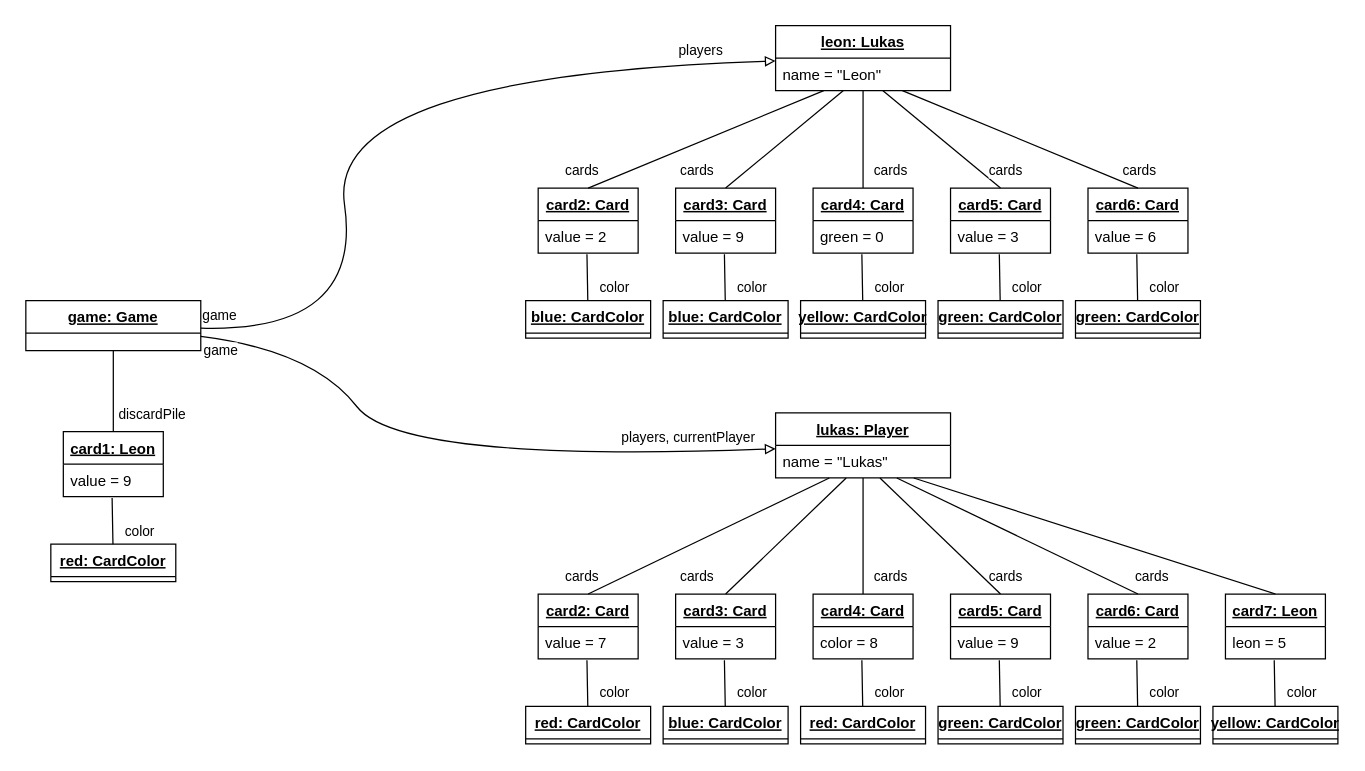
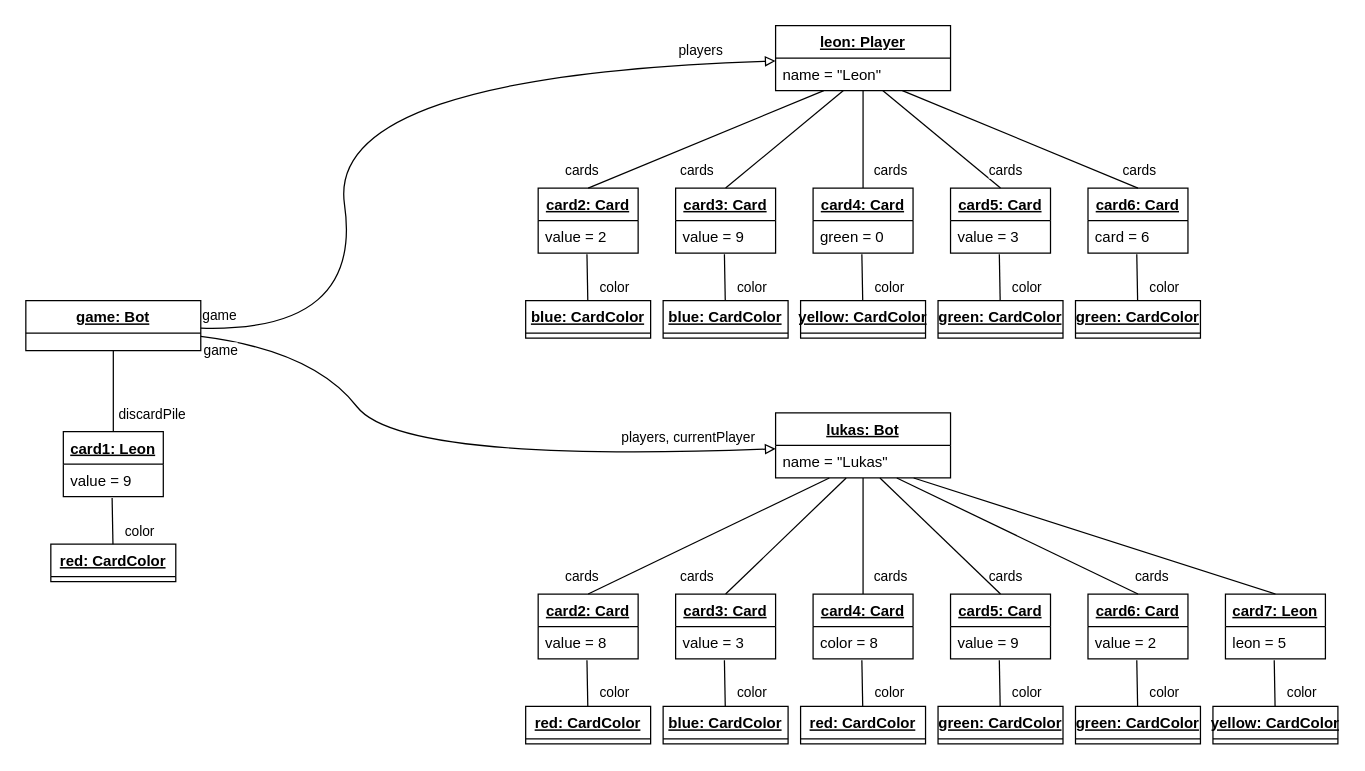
node "leon: Lukas": label "leon: Lukas" -> "leon: Player"
node "value = 6": label "value = 6" -> "card = 6"
node "game: Game": label "game: Game" -> "game: Bot"
node "lukas: Player": label "lukas: Player" -> "lukas: Bot"
node "value = 7": label "value = 7" -> "value = 8"
